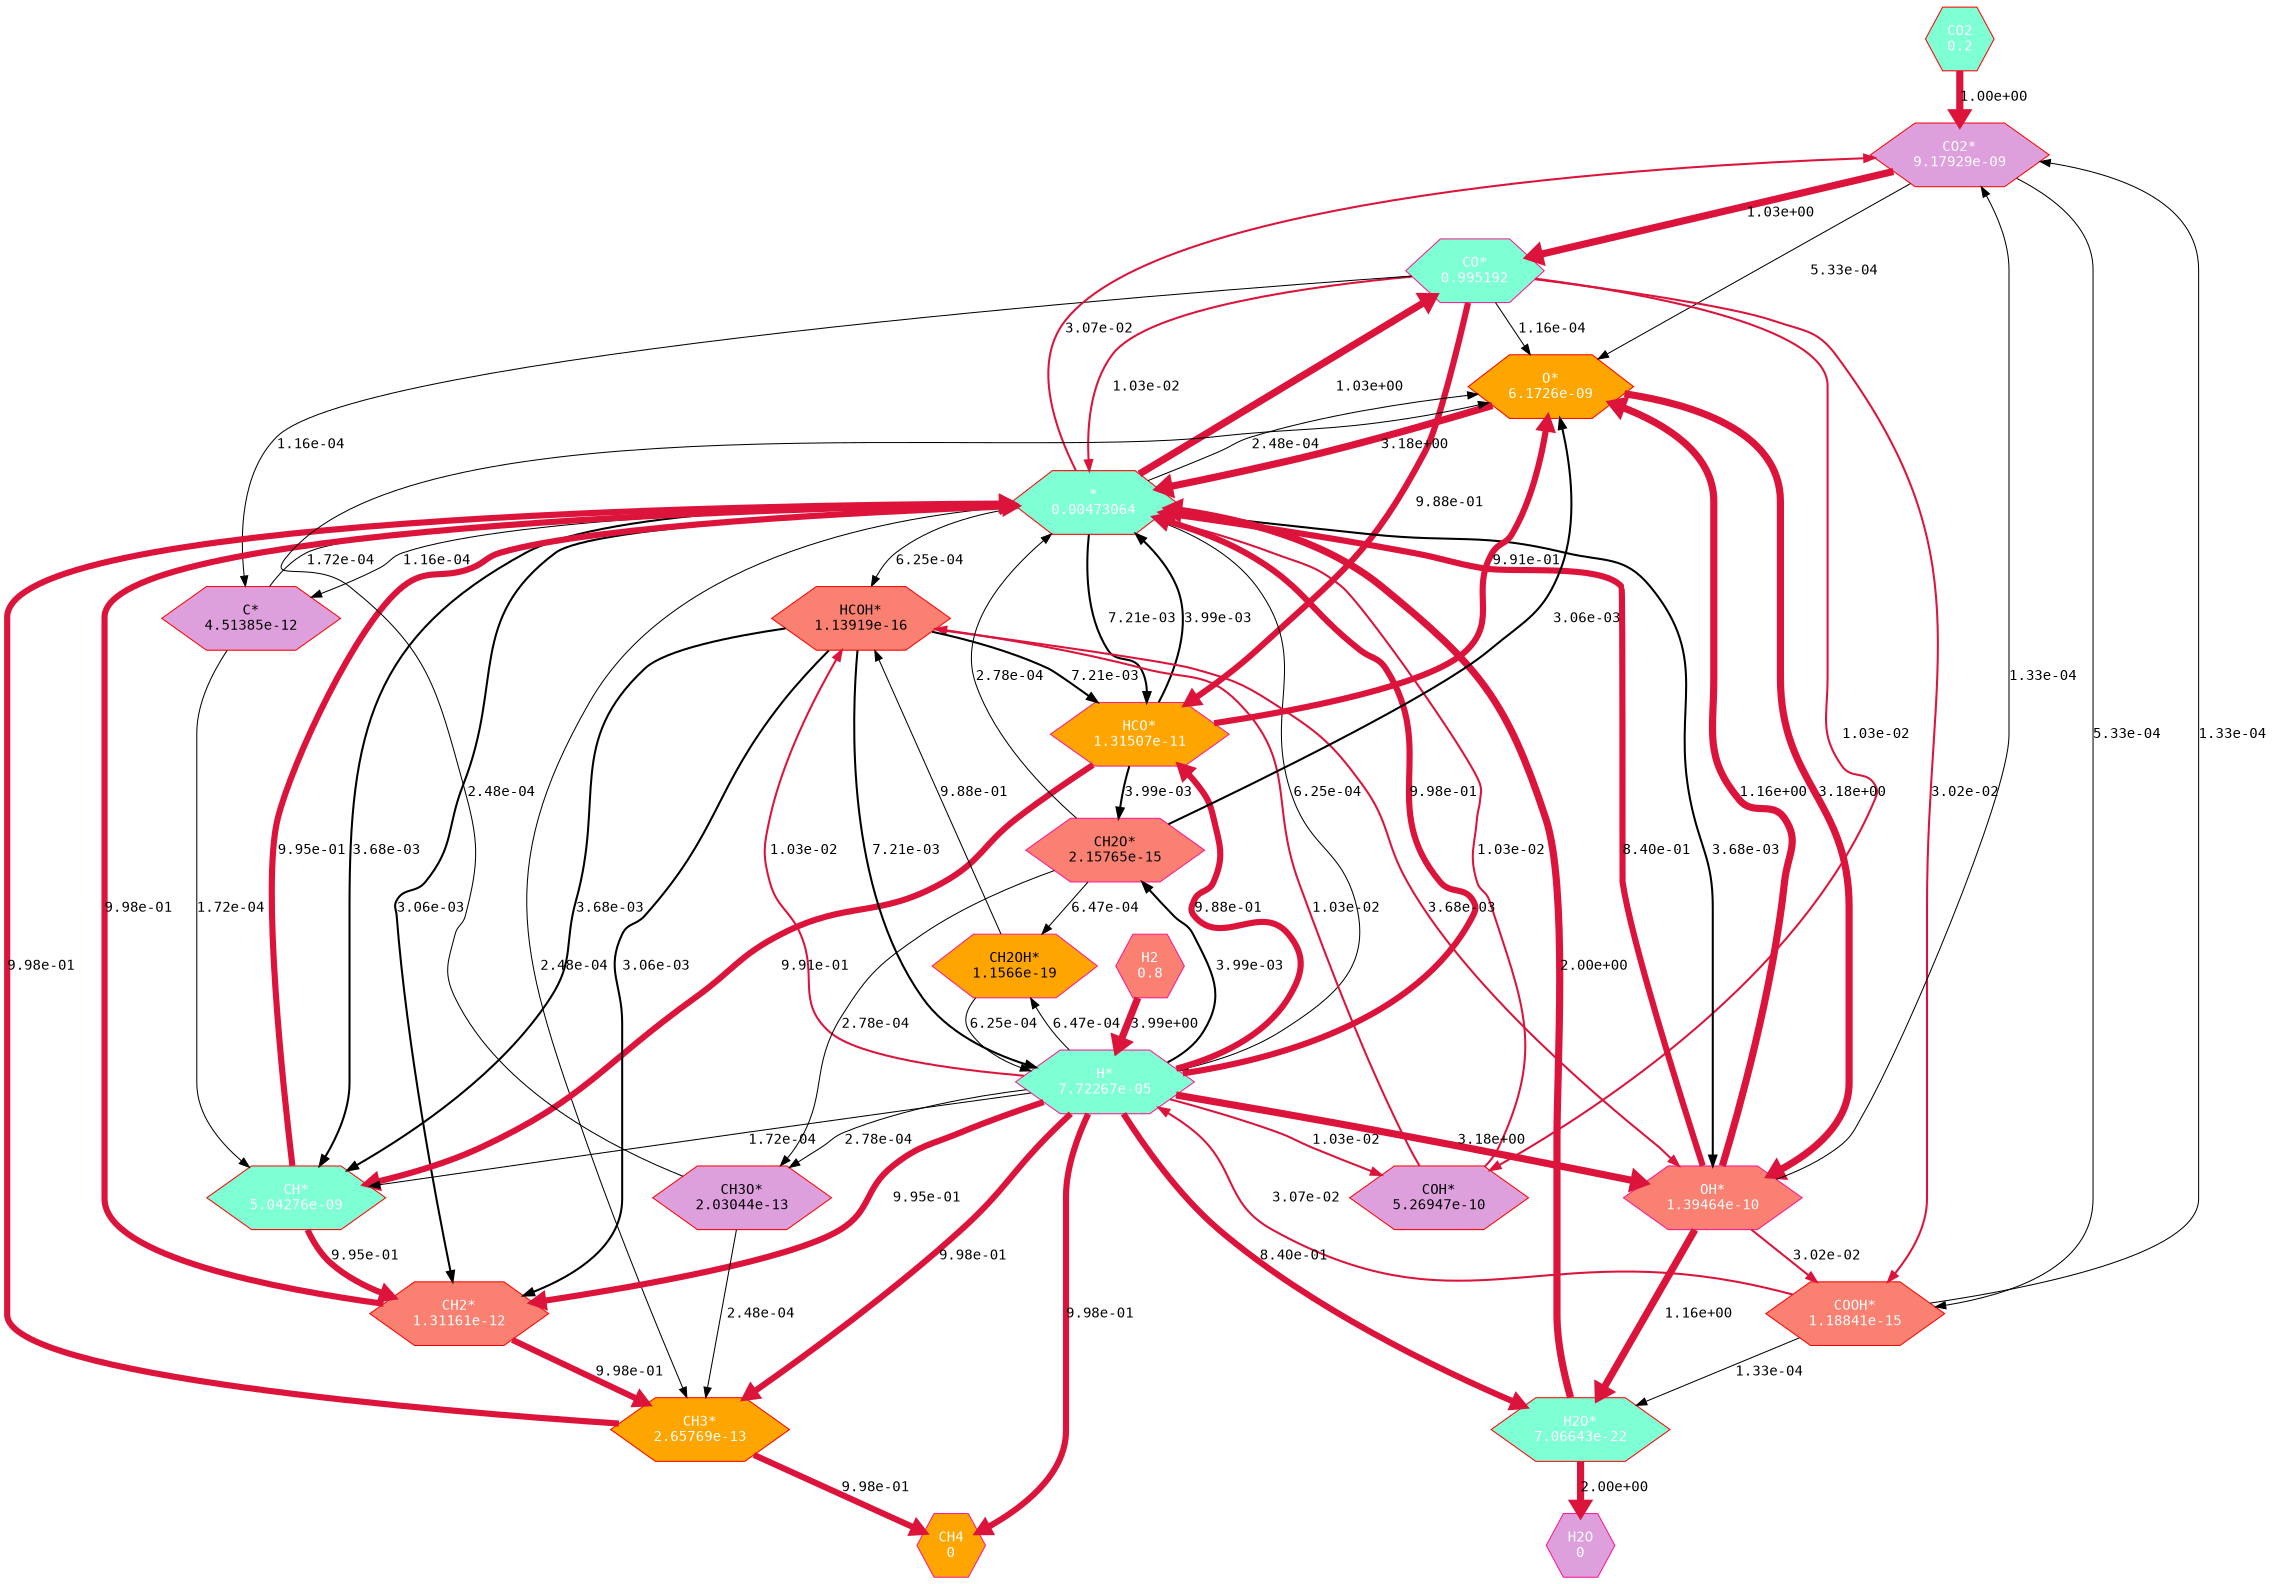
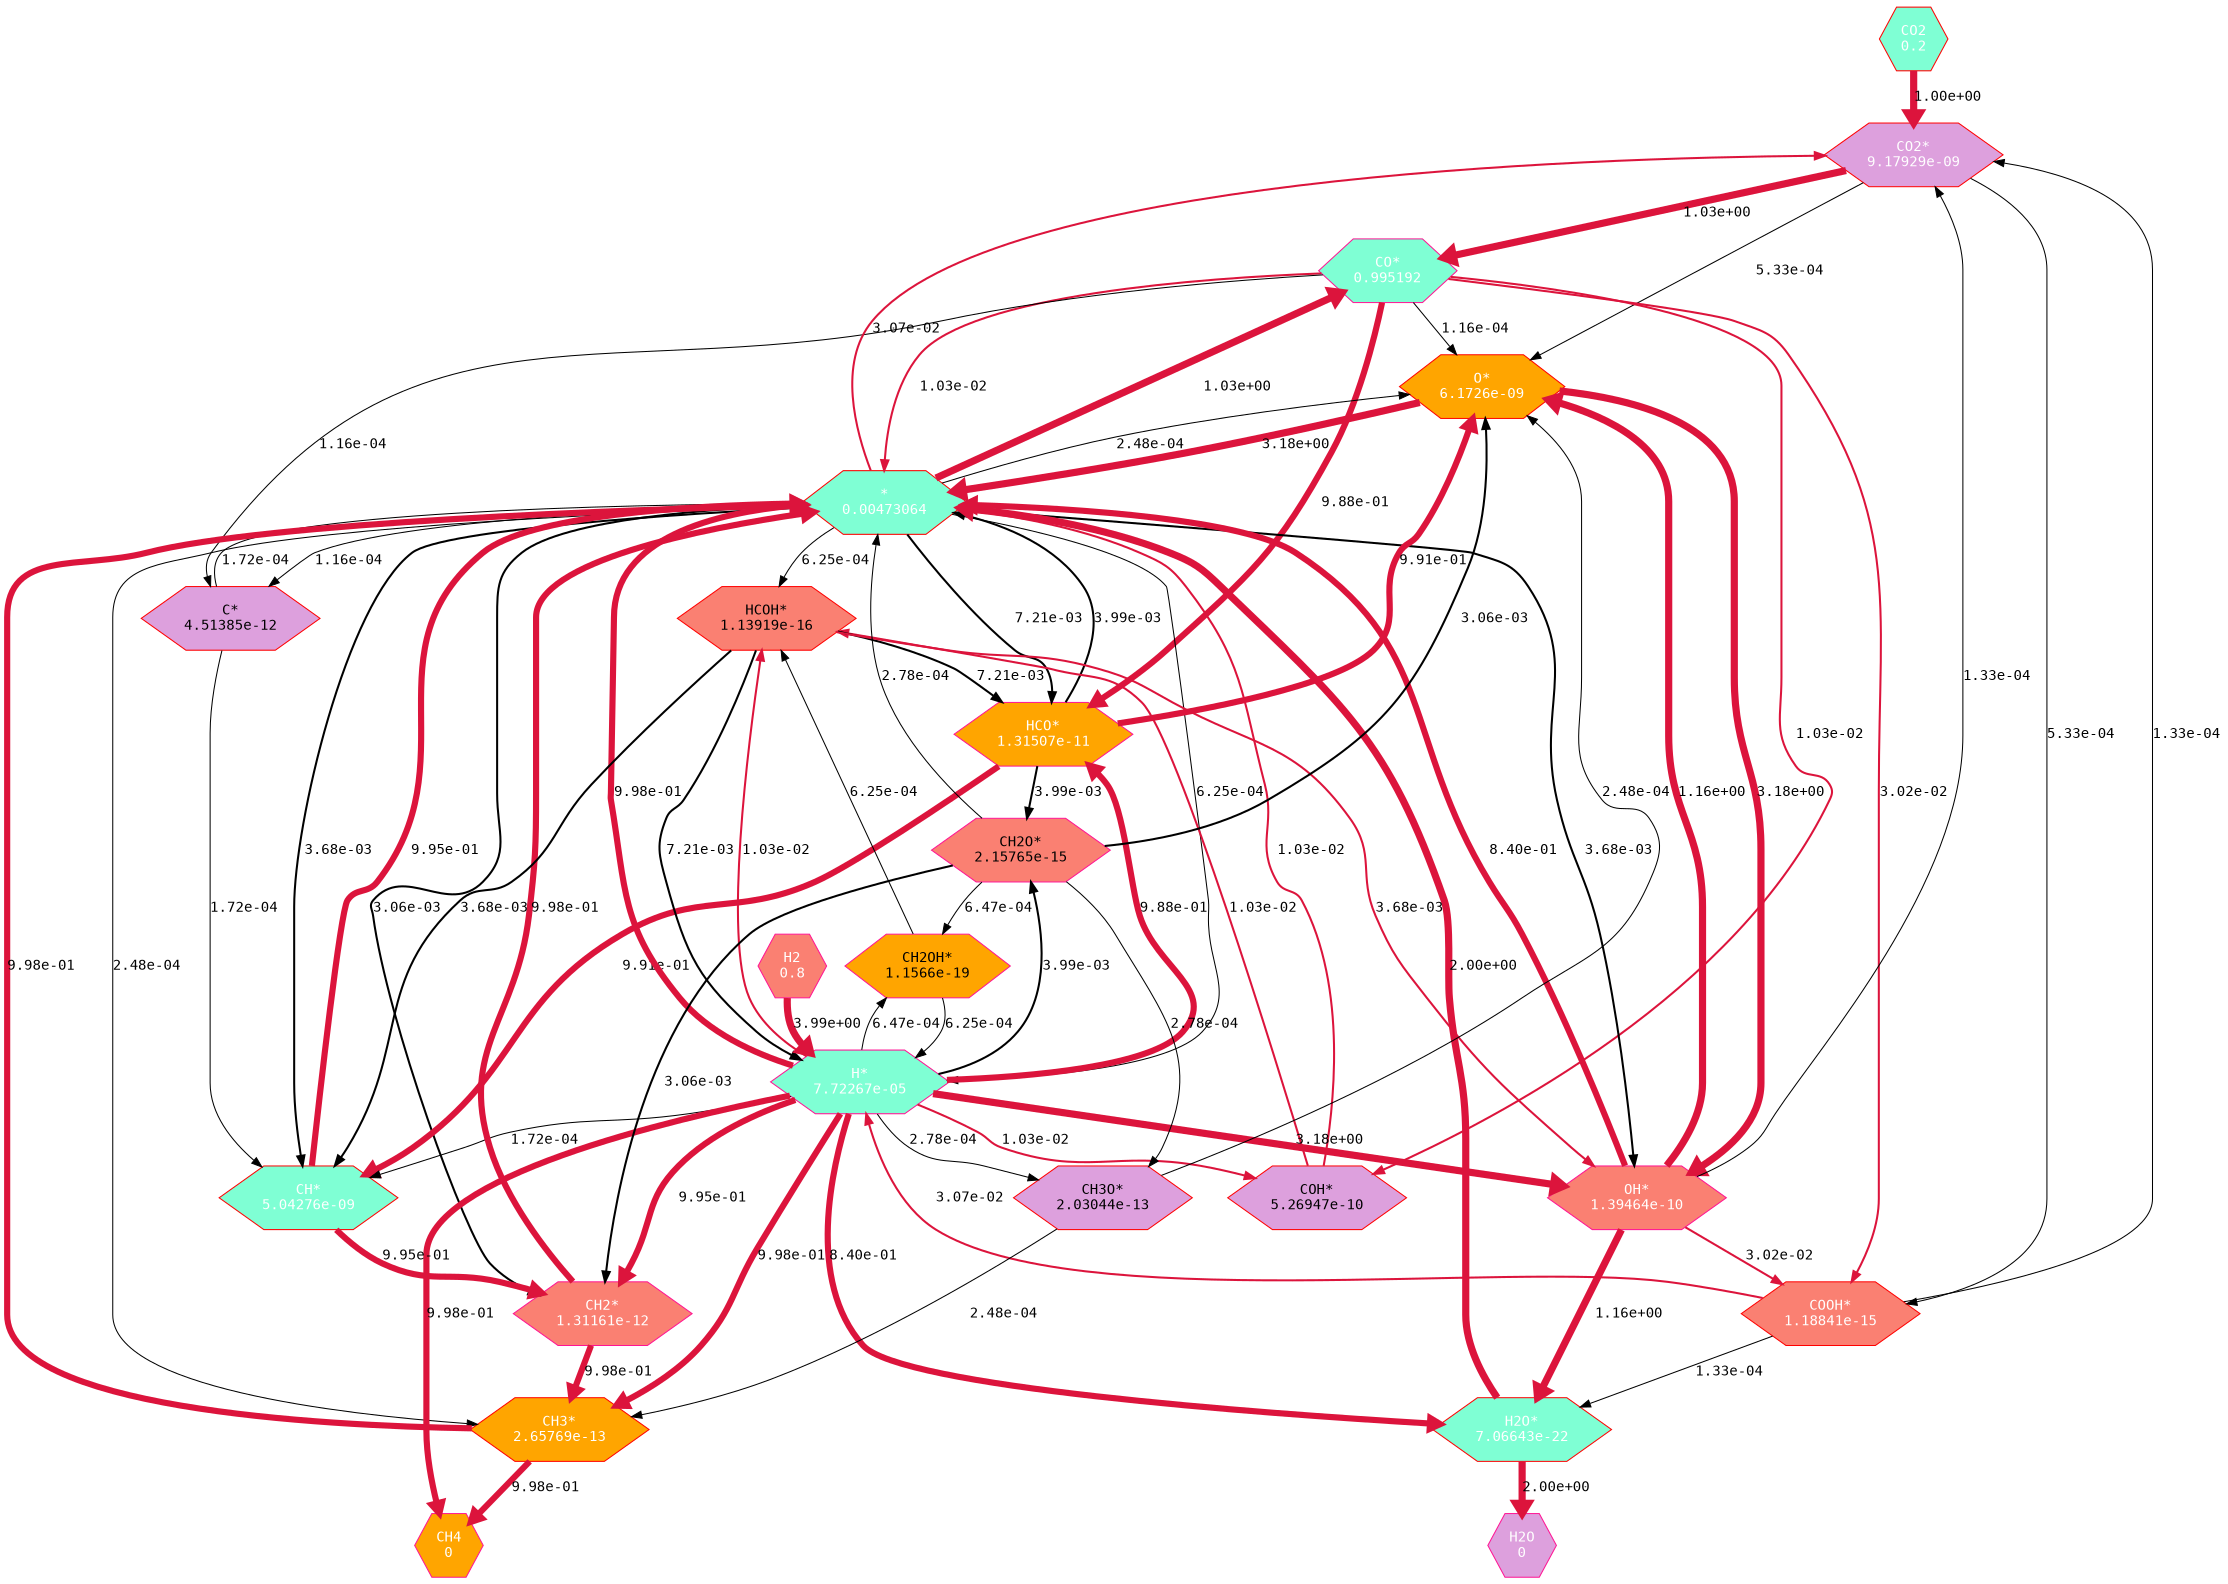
edge "CH2OH* 1.1566e-19" -> "HCOH* 1.13919e-16": label "9.88e-01" -> "6.25e-04"
edge "HCOH* 1.13919e-16" -> "CH2* 1.31161e-12": now "CH2O* 2.15765e-15" -> "CH2* 1.31161e-12"
node "CH2* 1.31161e-12": color red -> deeppink
